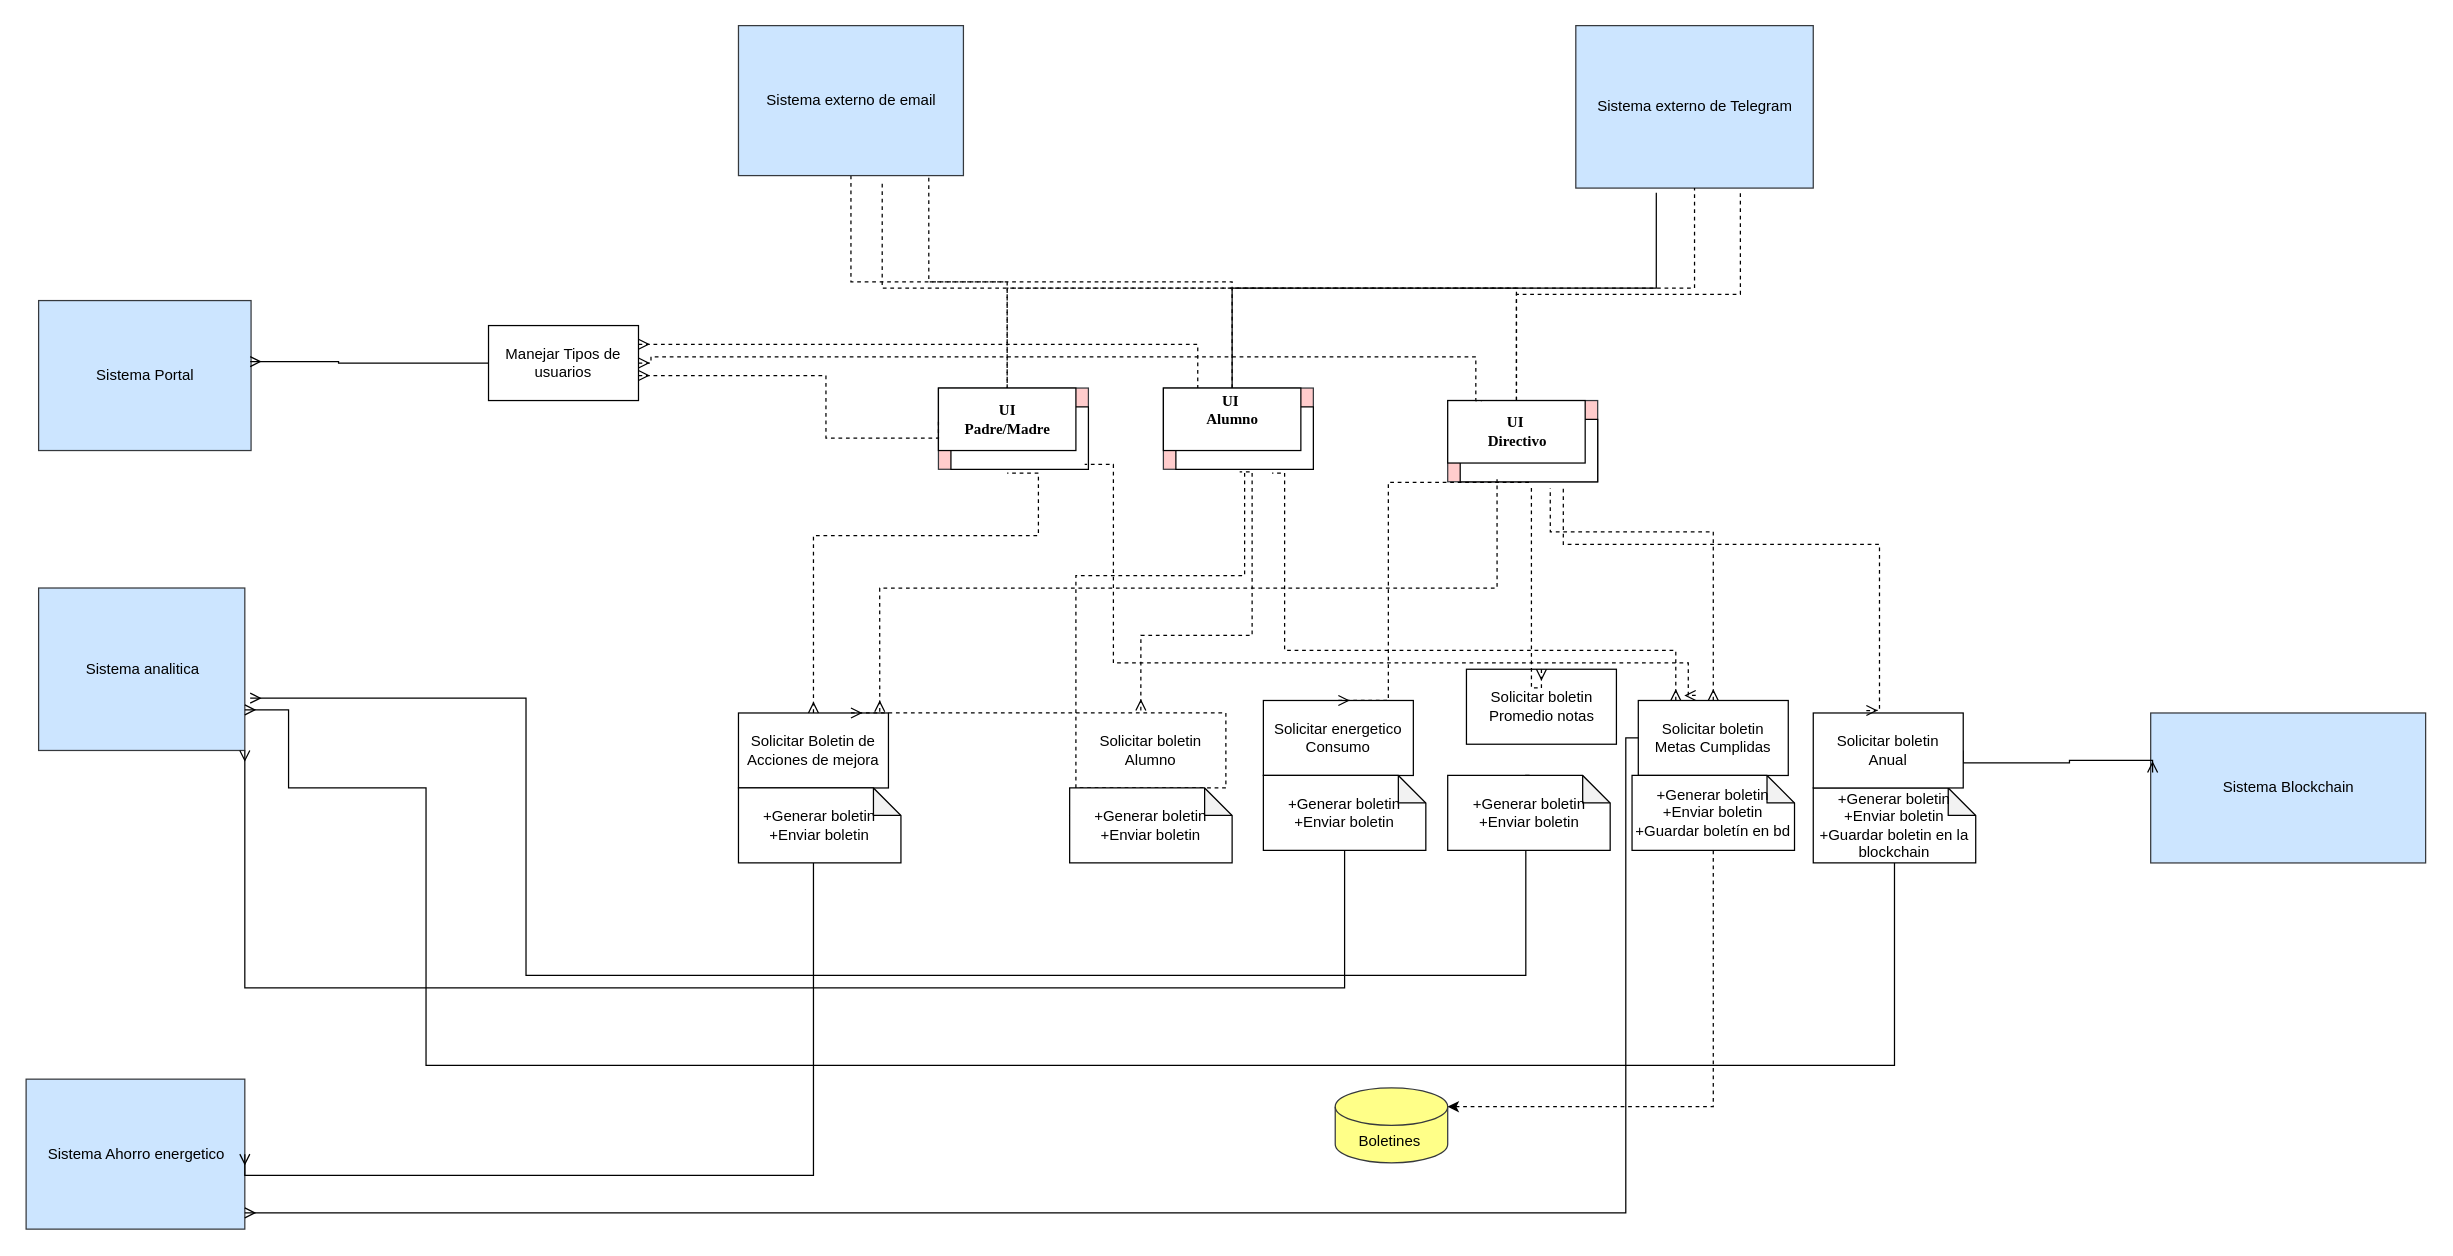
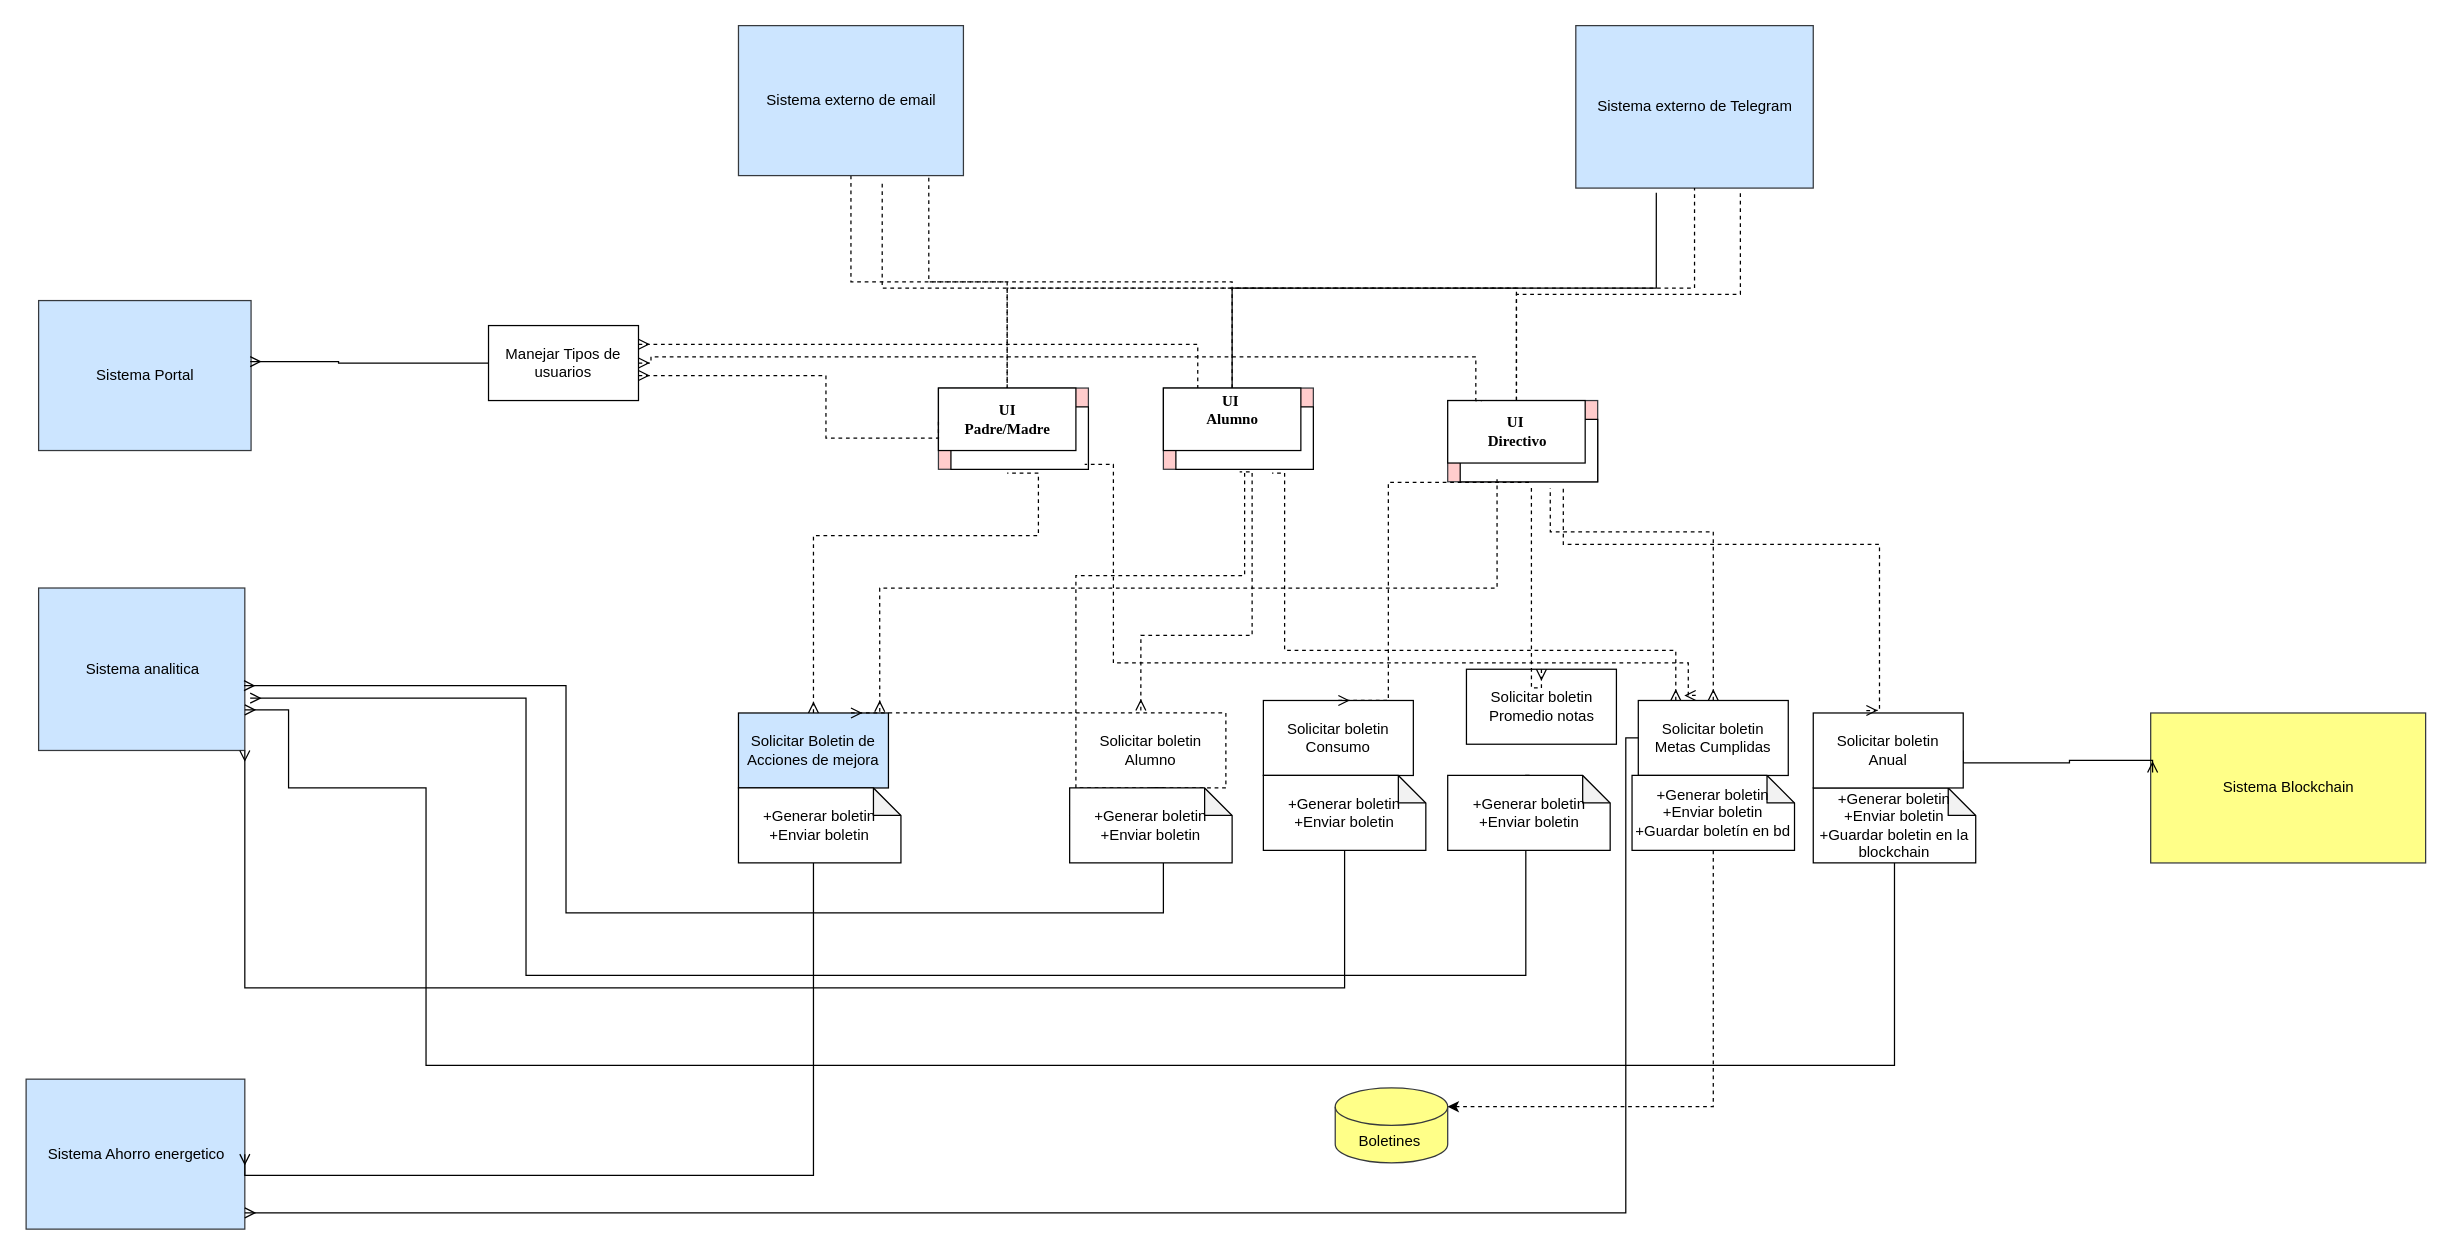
node "Solicitar energetico Consumo": label "Solicitar energetico Consumo" -> "Solicitar boletin Consumo"
node "Solicitar Boletin de Acciones de mejora": fillcolor #ffffff -> #cce5ff
node "Sistema Blockchain": fillcolor #cce5ff -> #ffff88
edge "Solicitar boletin Alumno" -> "Sistema analitica": added
